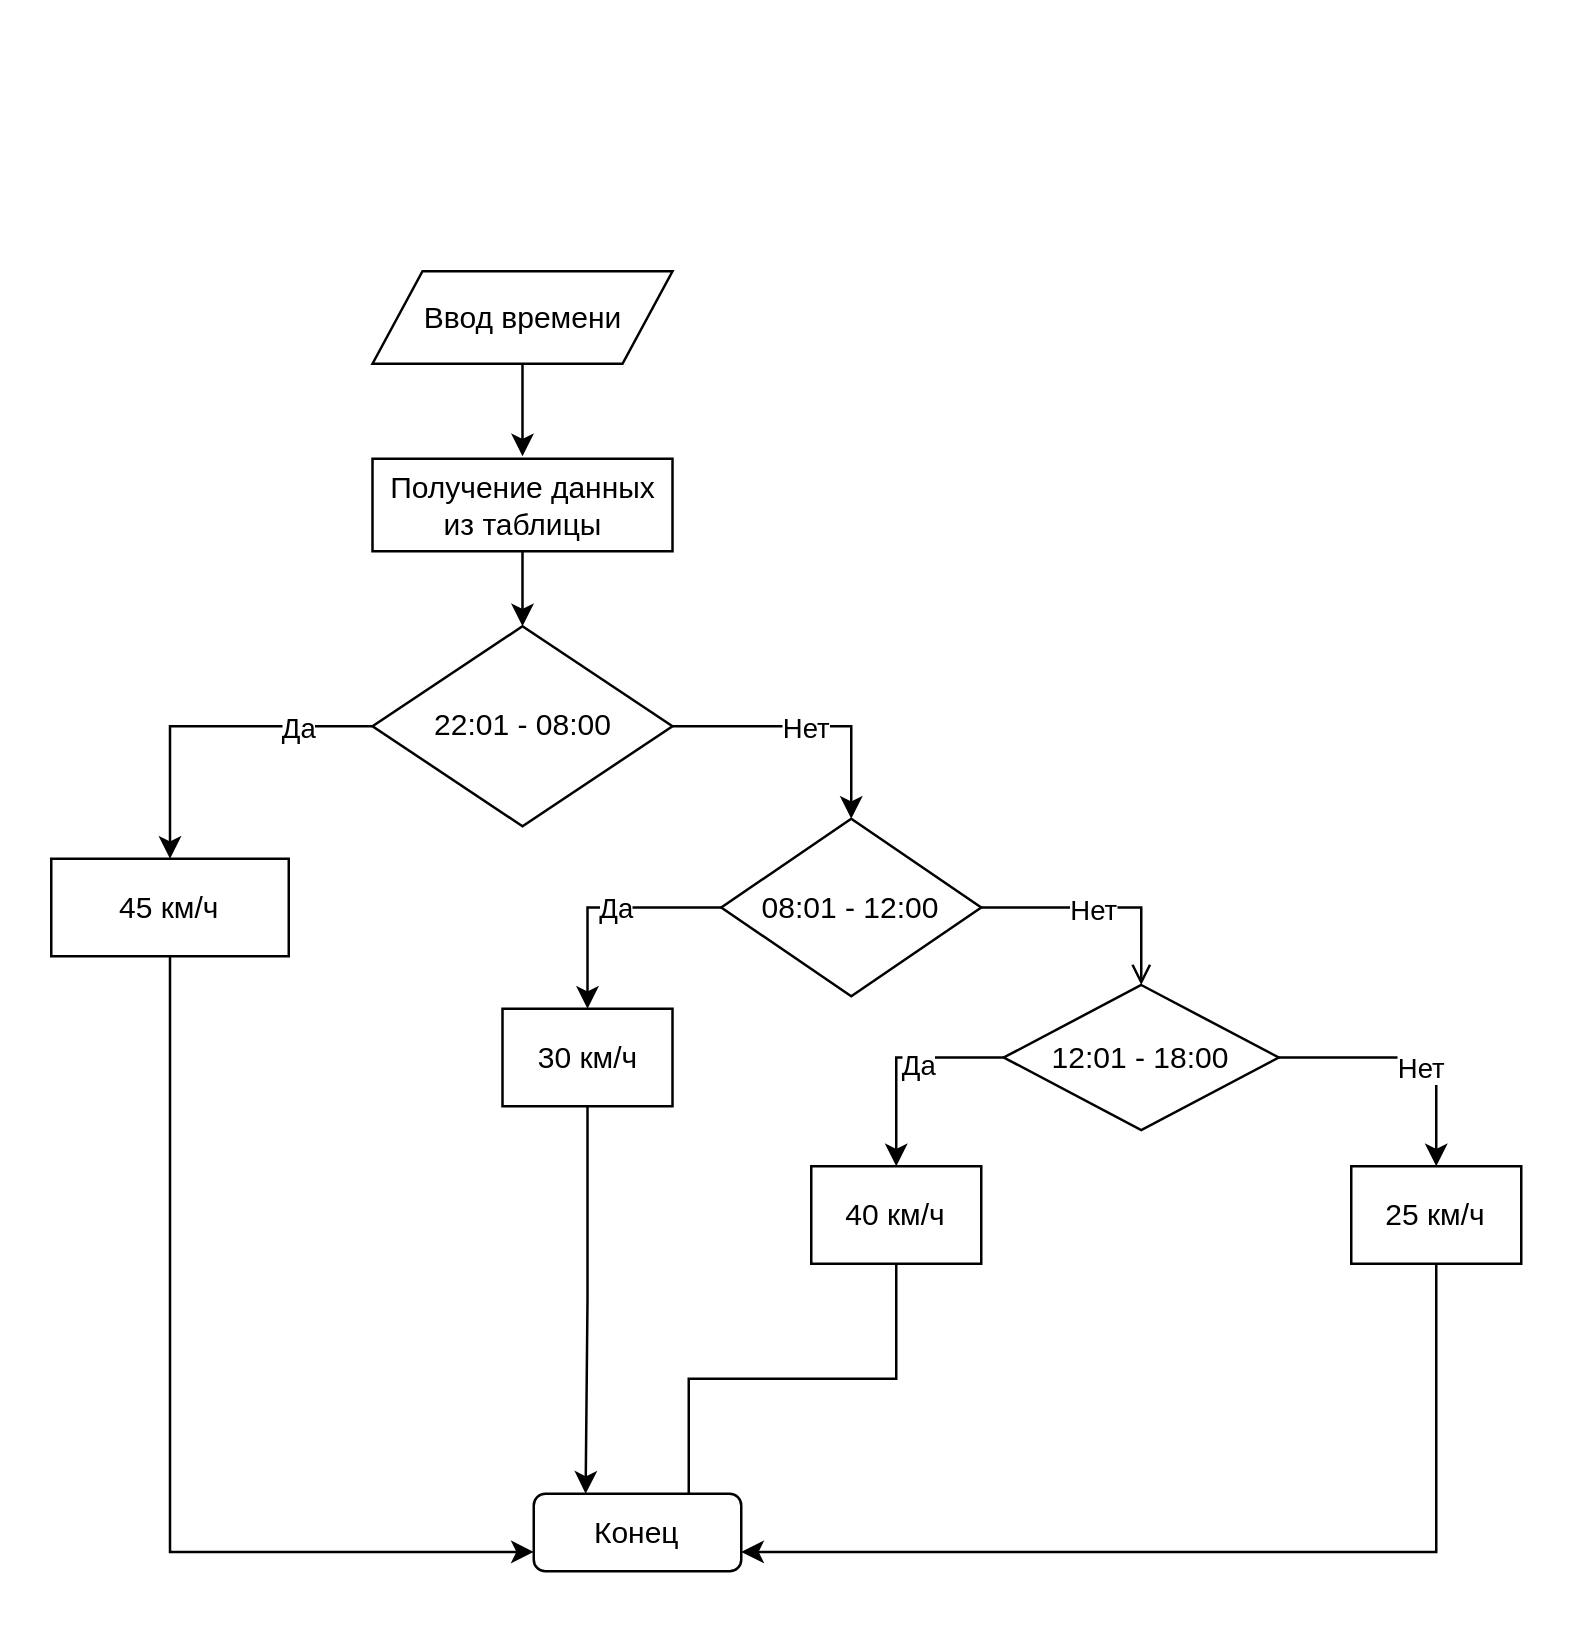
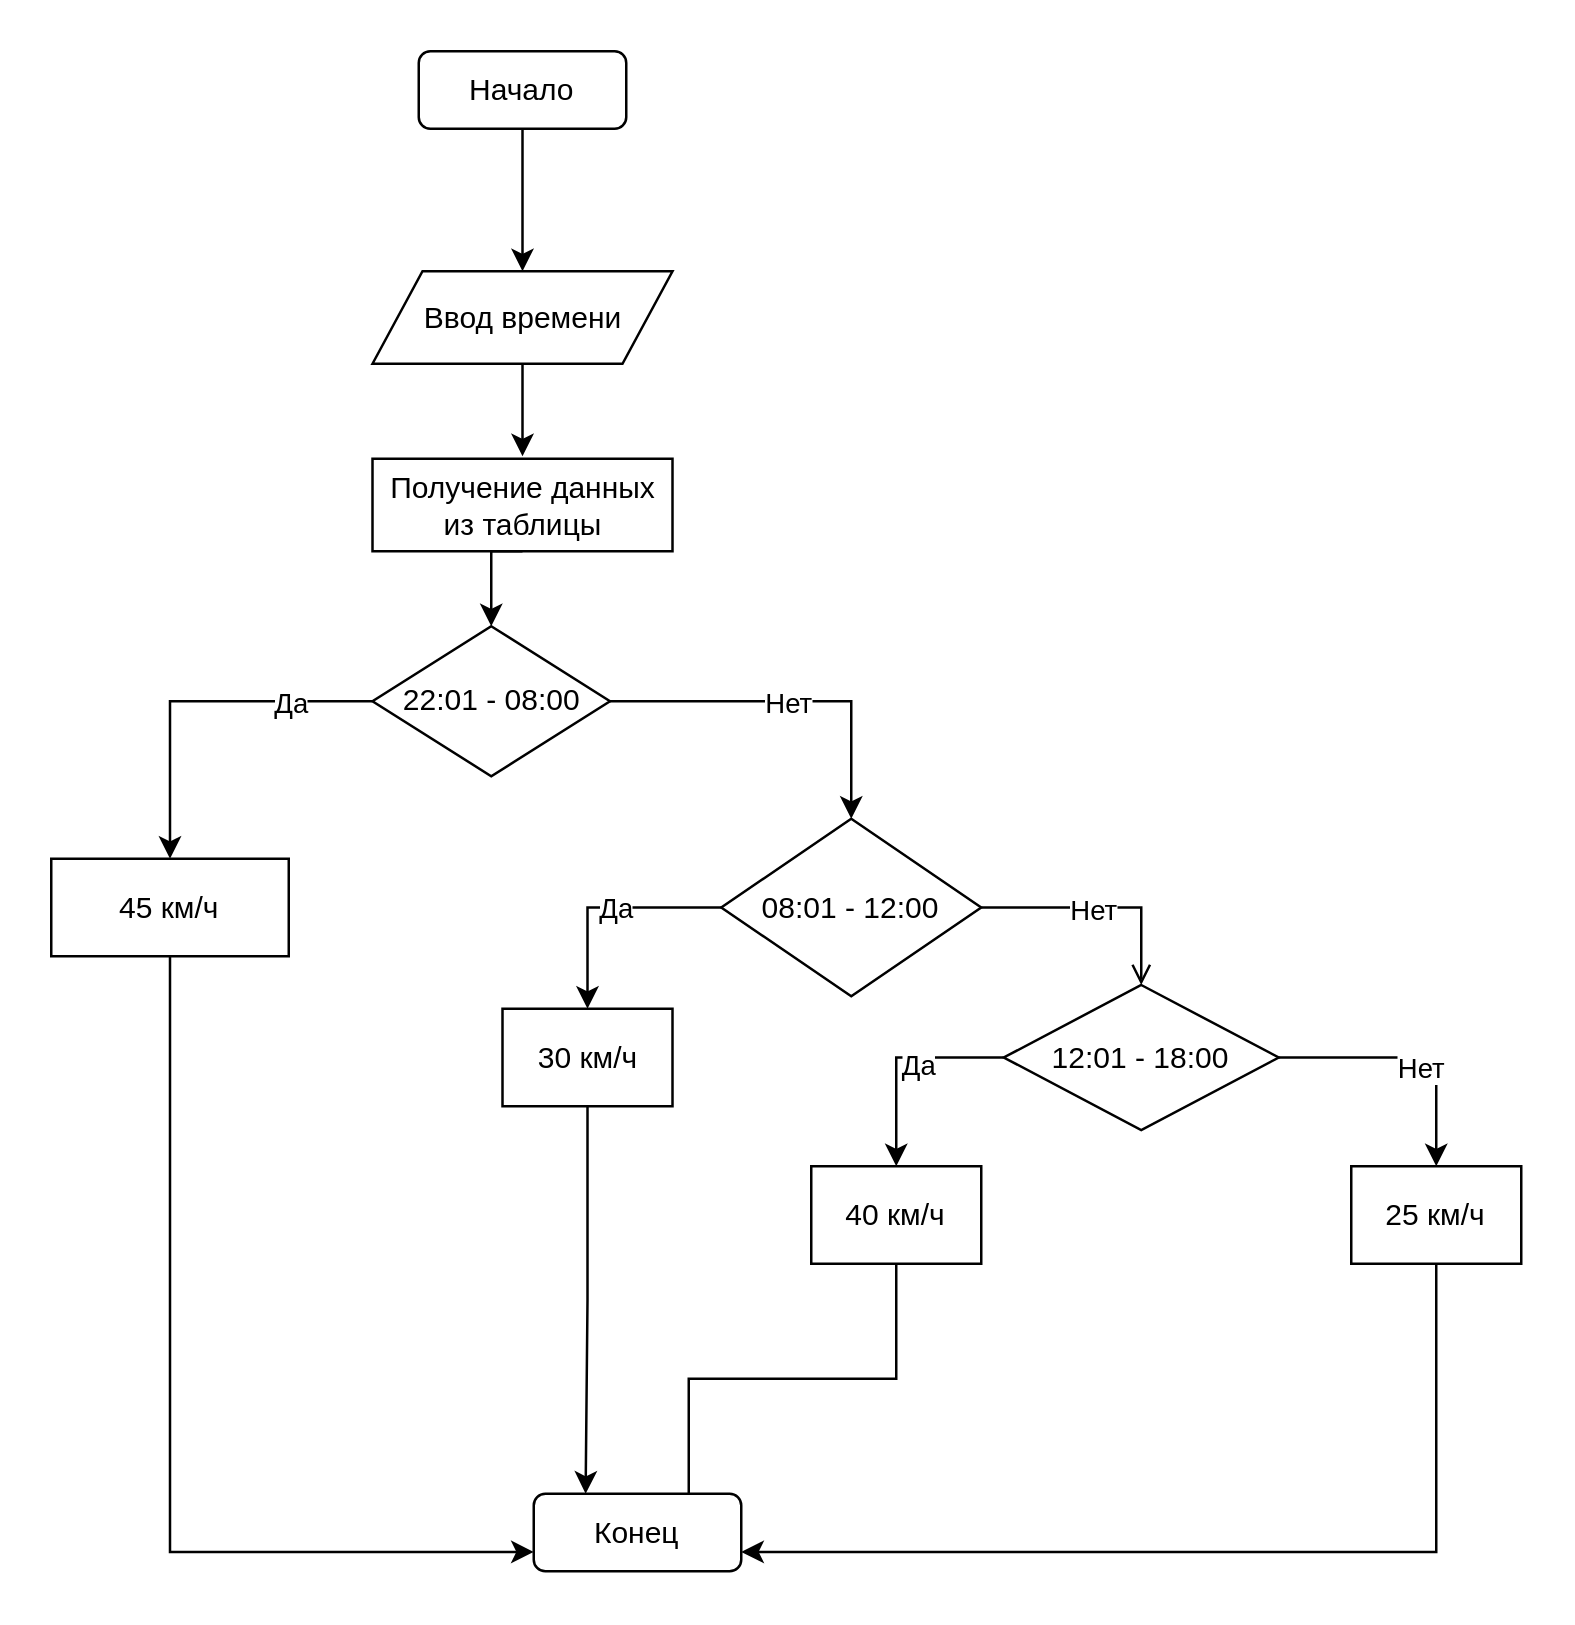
node "Начало": added
edge "Начало" -> "Ввод времени": added
node "22:01 - 08:00": size 300x200 -> 238x150
